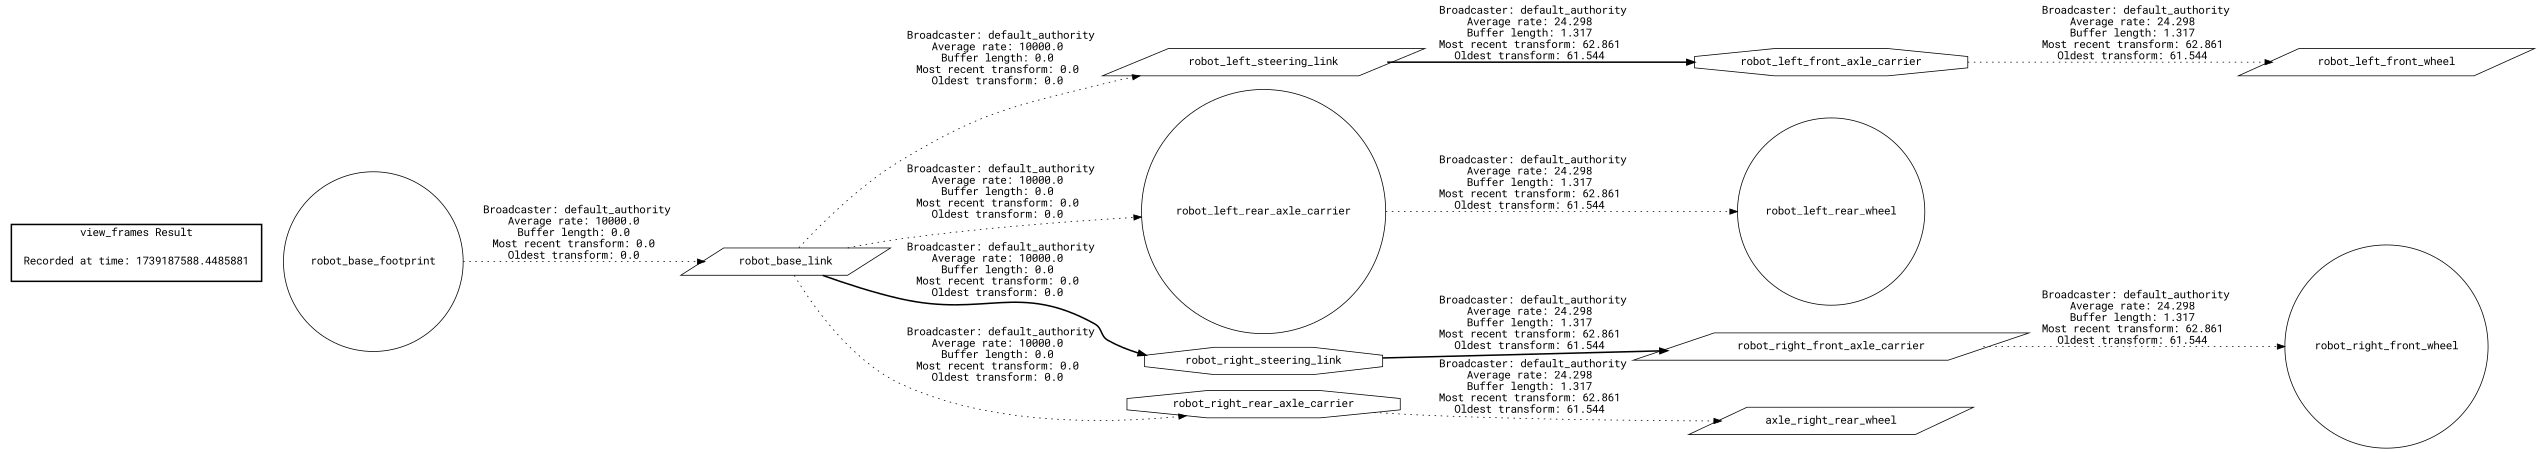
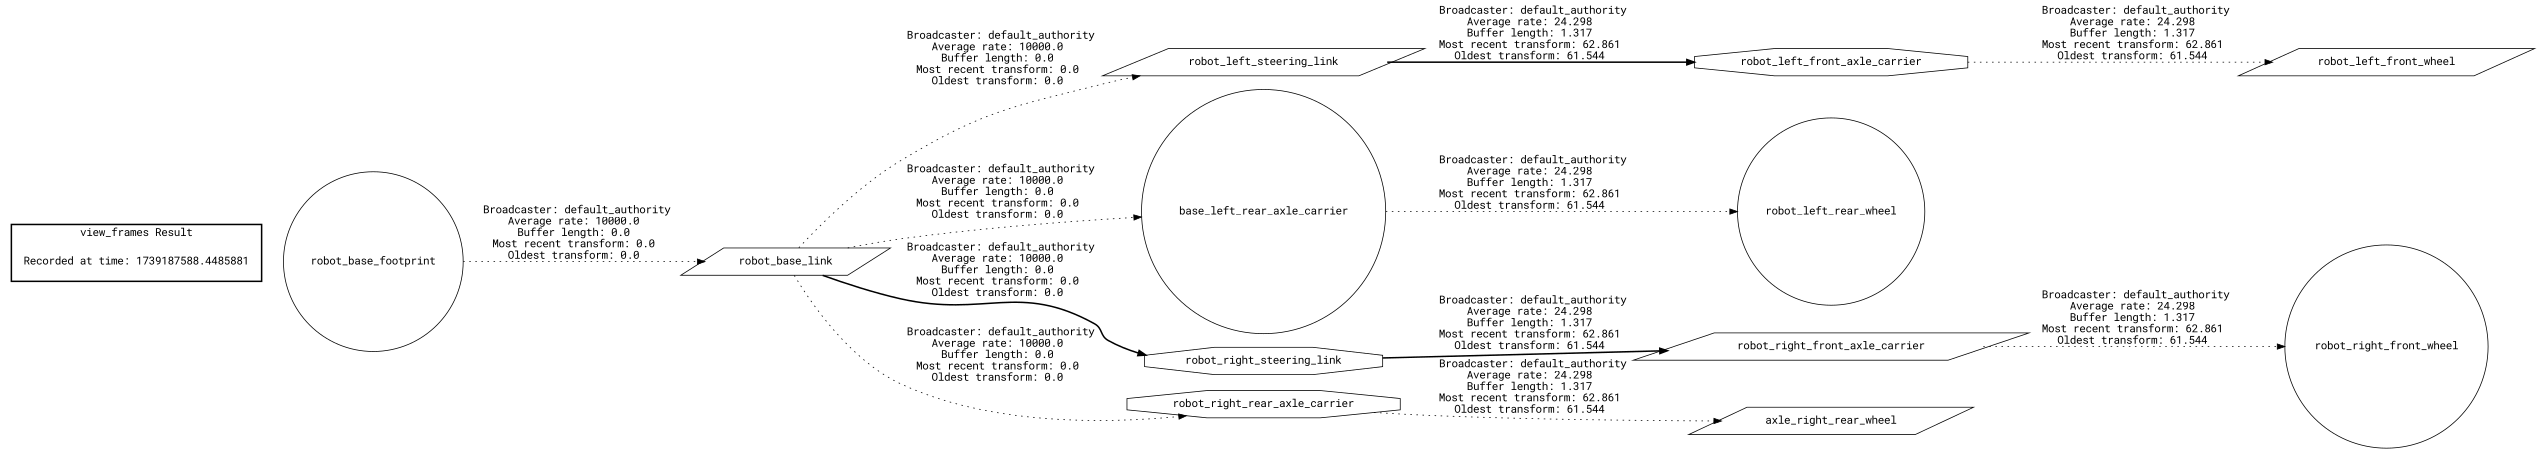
node "robot_left_rear_axle_carrier": label "robot_left_rear_axle_carrier" -> "base_left_rear_axle_carrier"
